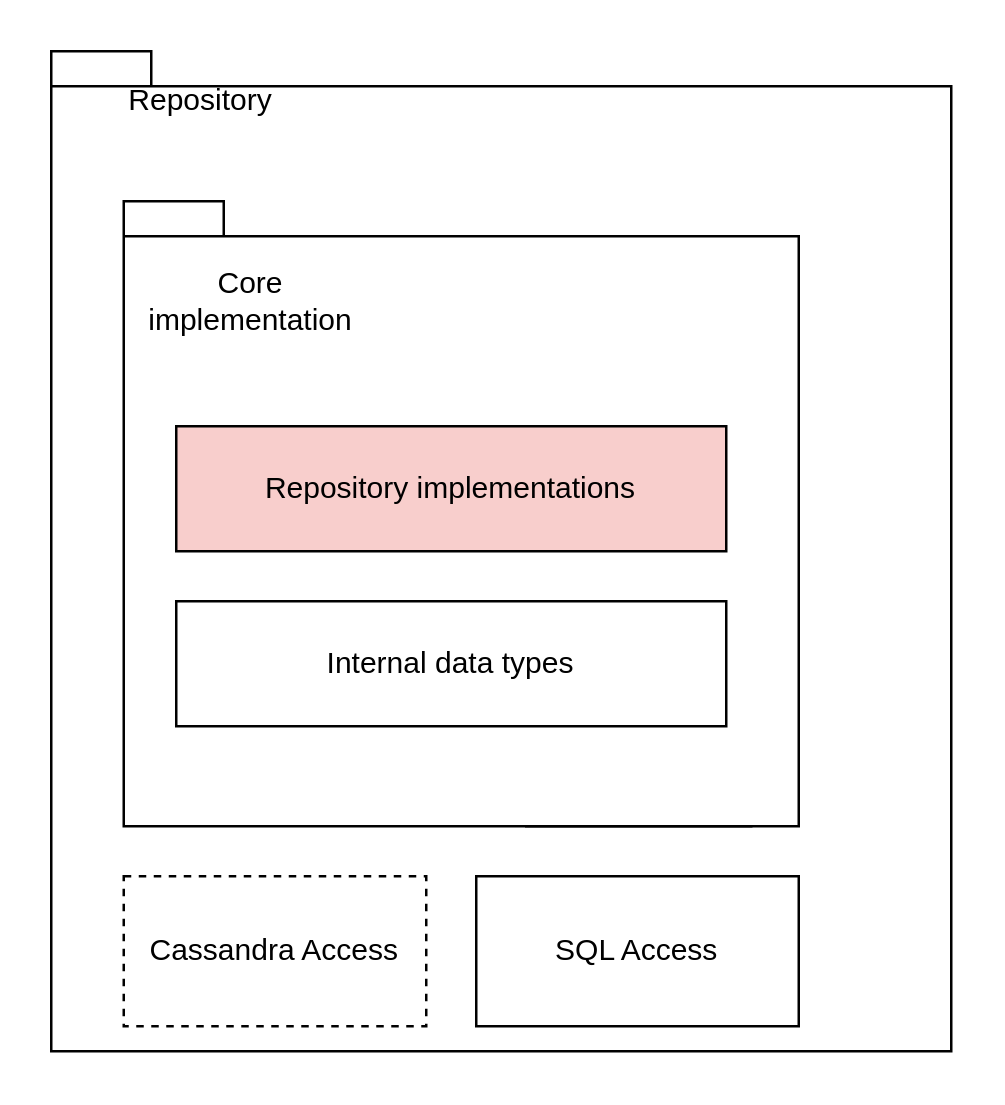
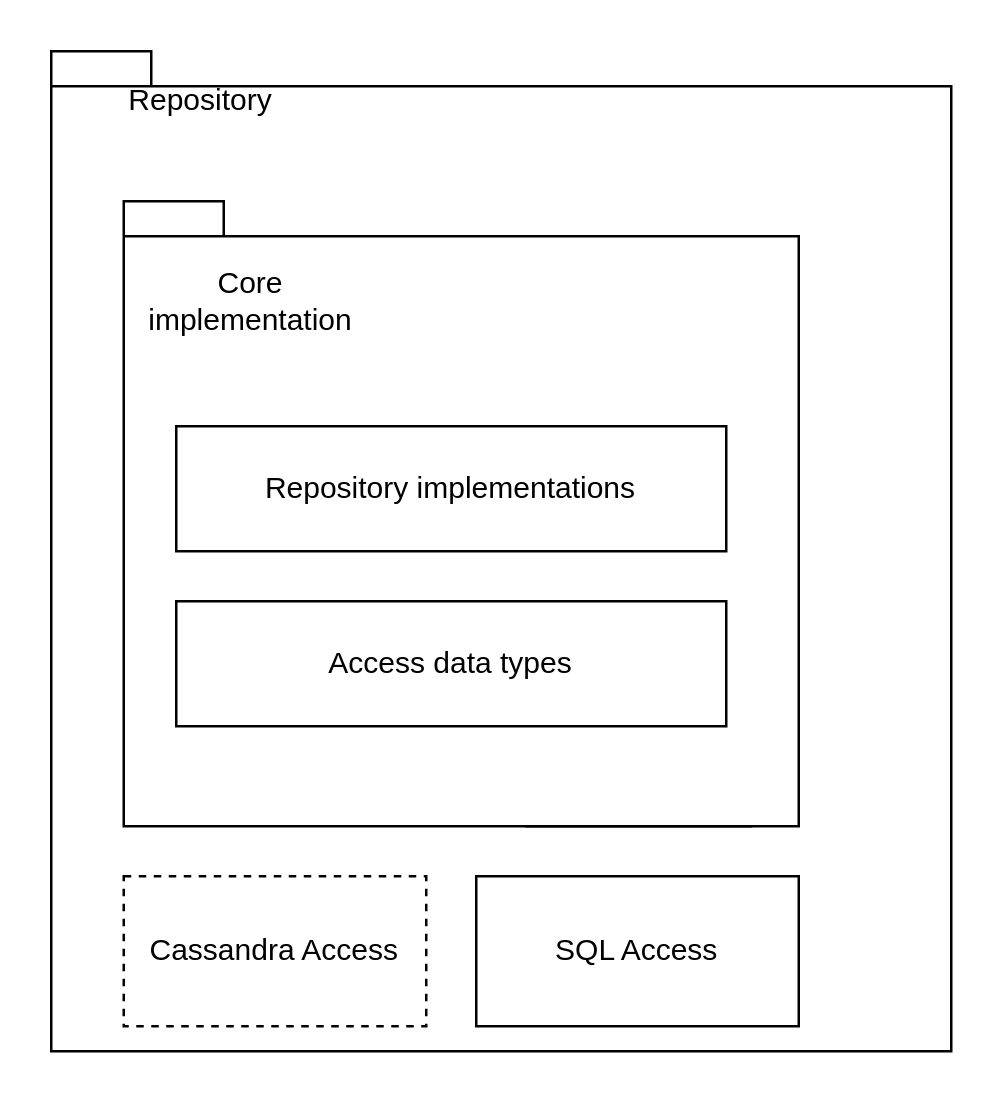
node "Repository implementations": fillcolor #f8cecc -> #ffffff
node "Internal data types": label "Internal data types" -> "Access data types"
